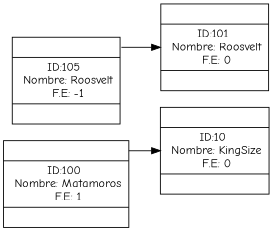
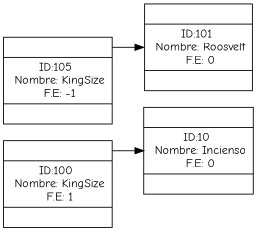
node "ID:105": text "Nombre: Roosvelt" -> "Nombre: KingSize"
node "ID:10": text "Nombre: KingSize" -> "Nombre: Incienso"
node "ID:100": text "Nombre: Matamoros" -> "Nombre: KingSize"
